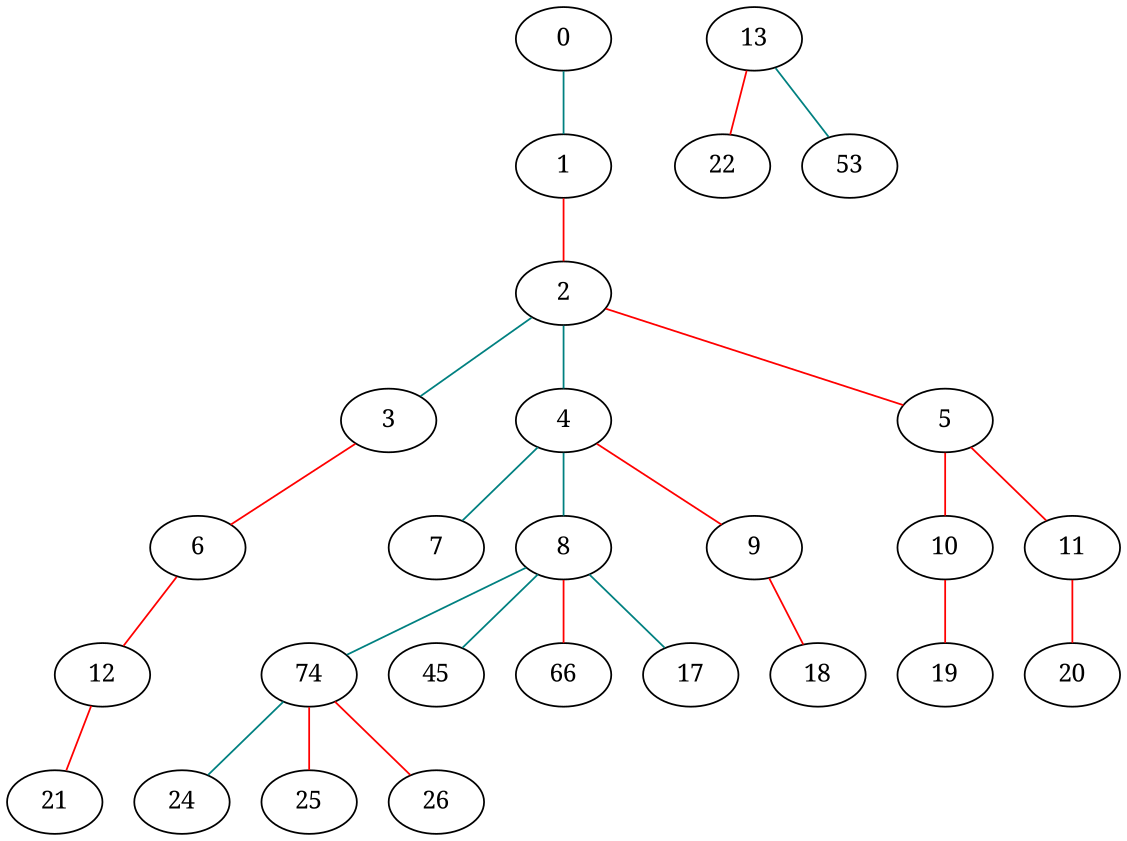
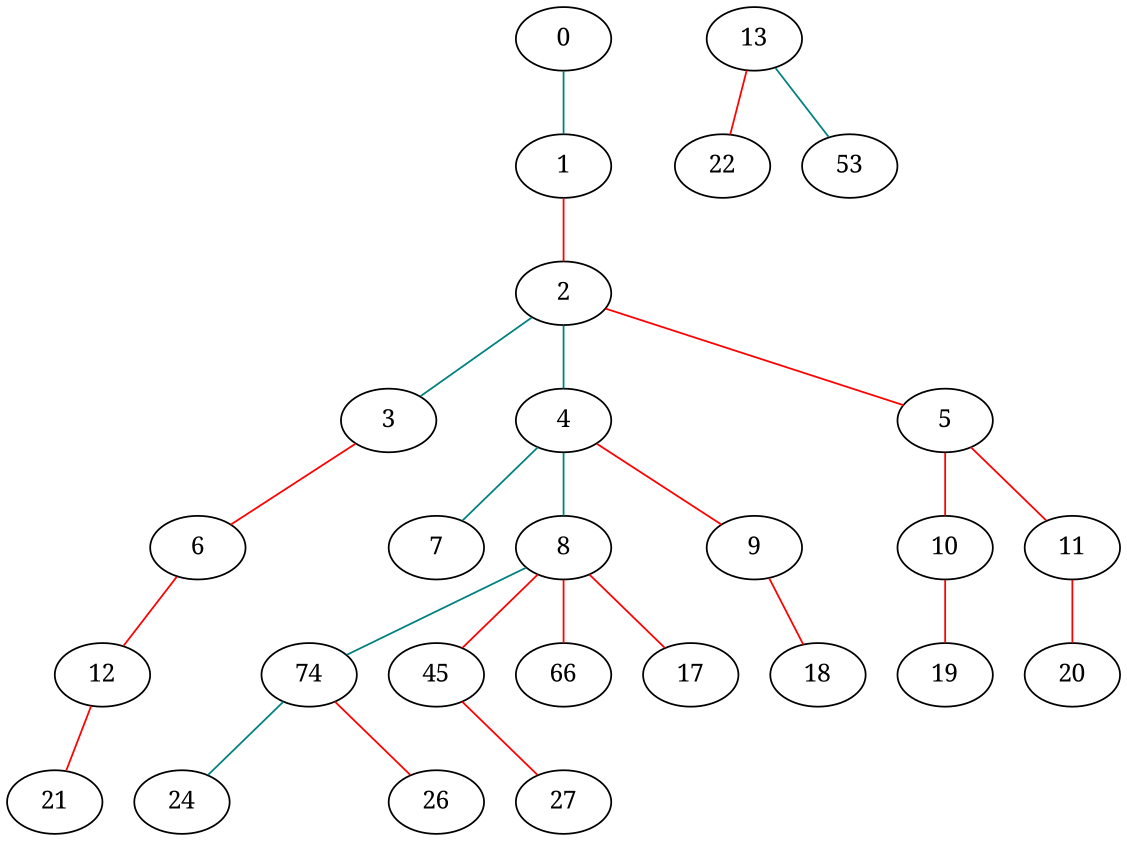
edge "8" -- "45": color teal -> red
edge "8" -- "17": color teal -> red
node "25": removed
node "27": added
